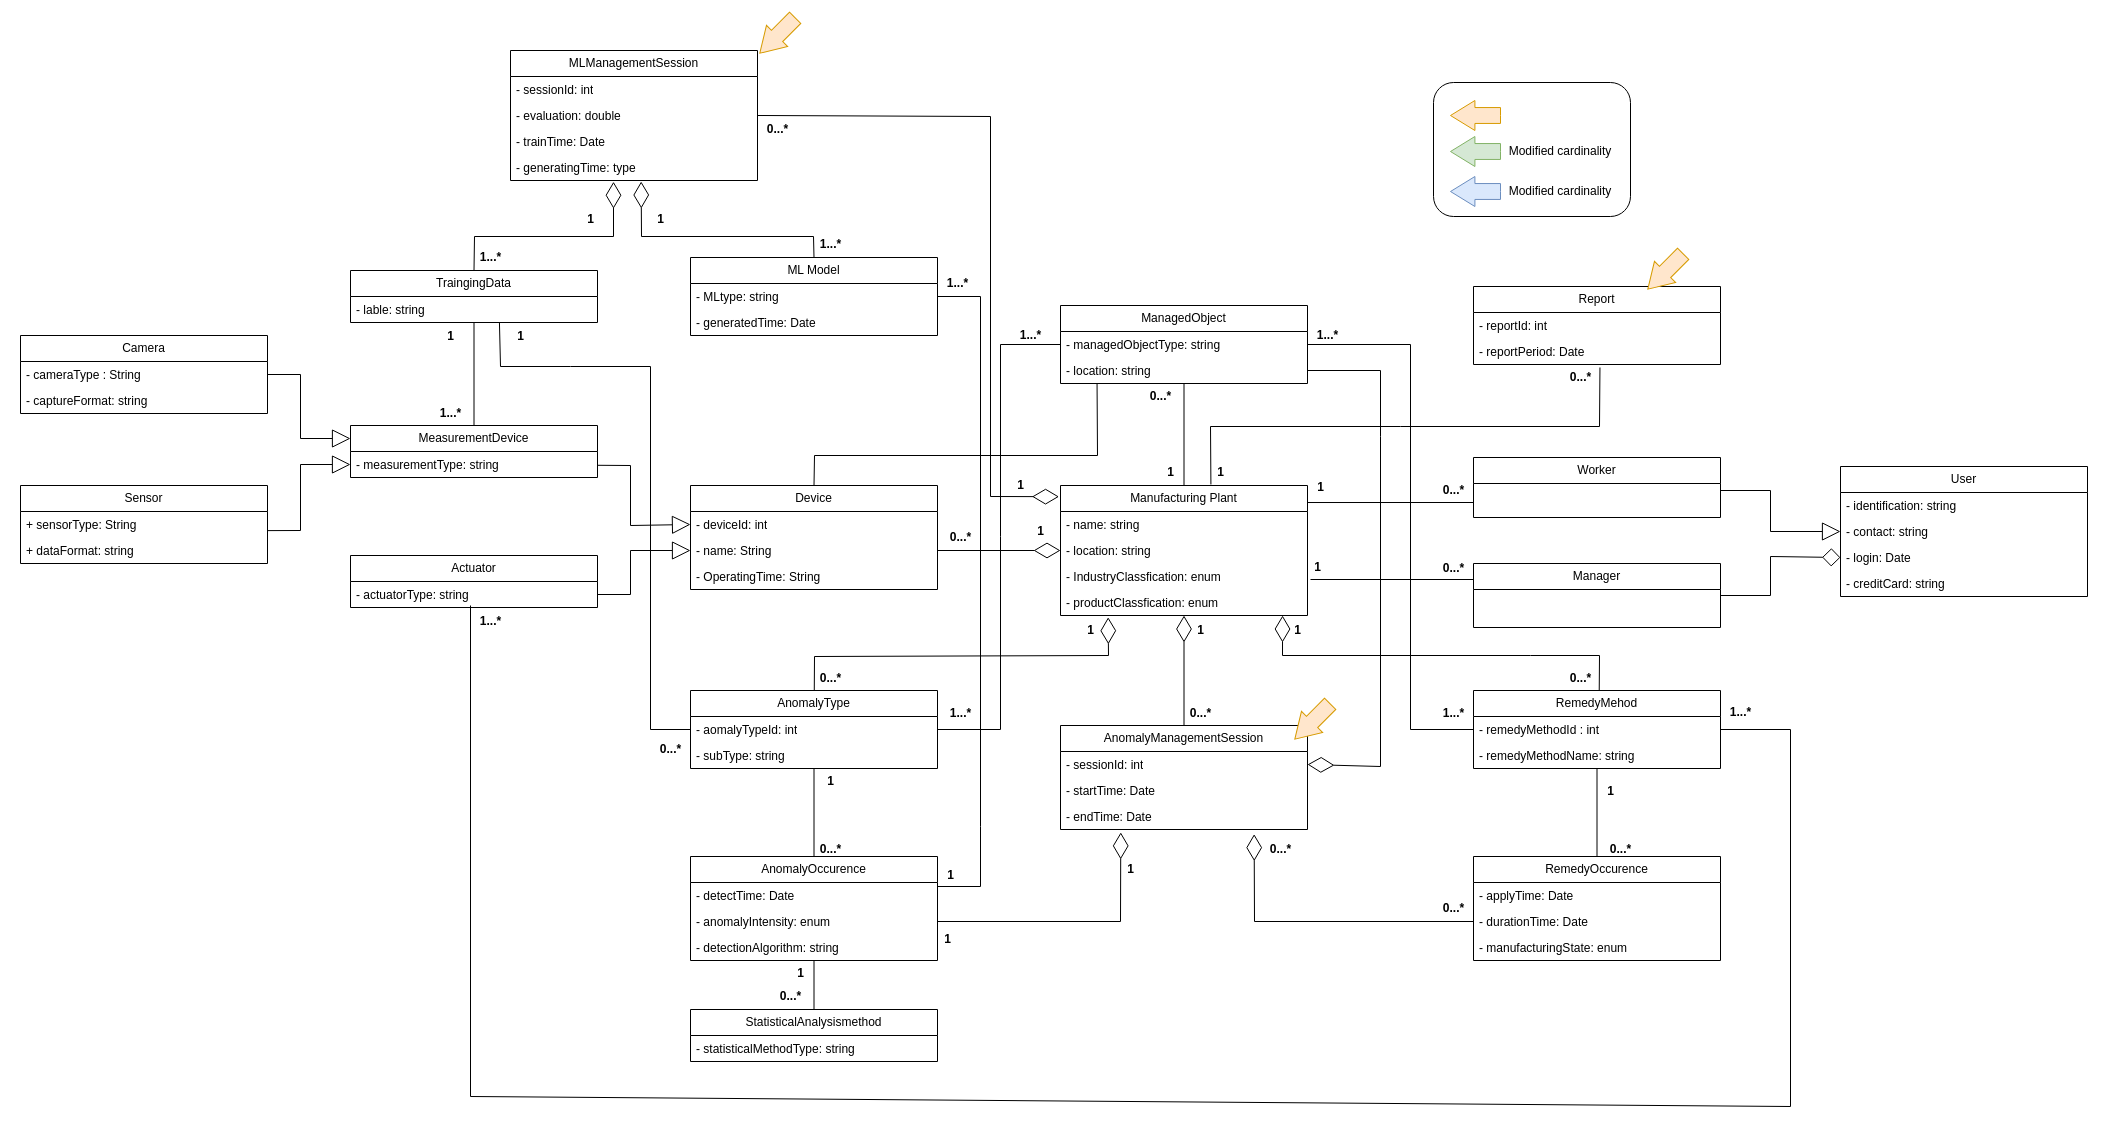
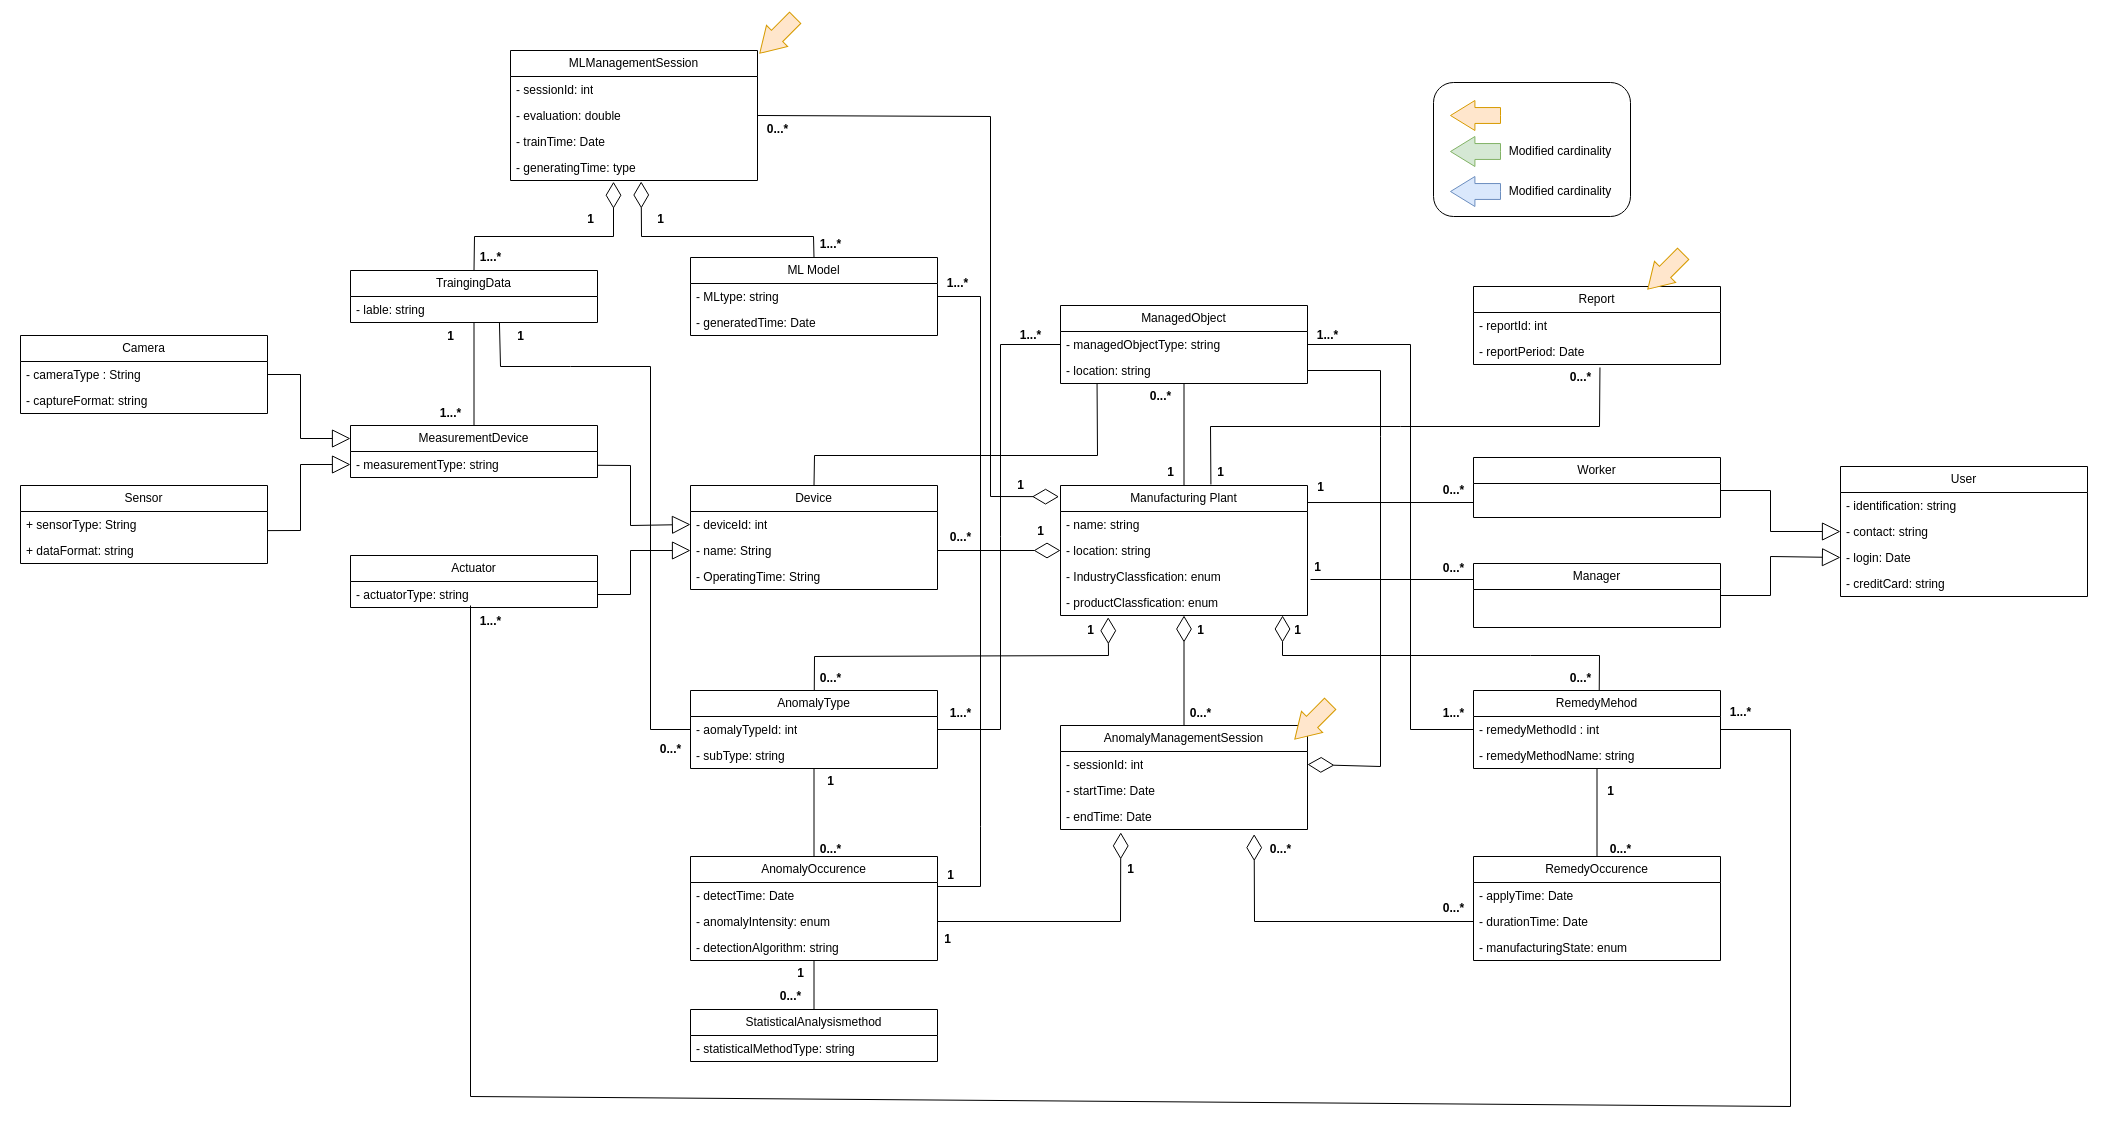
edge "Manager" -> "- login: Date": arrowhead diamond -> block
